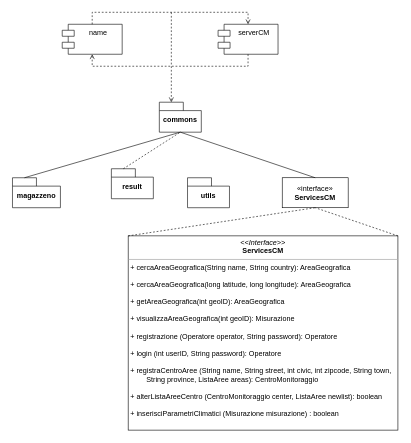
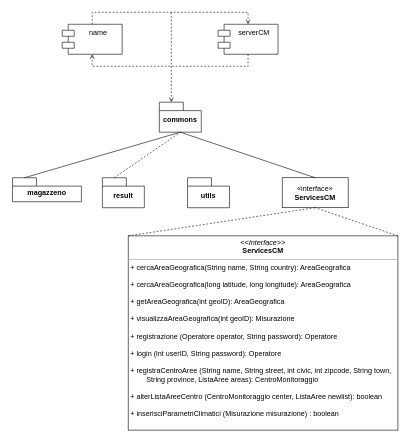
node "result": moved (132, 184) -> (123, 193)
node "magazzeno": size 48x30 -> 69x24
